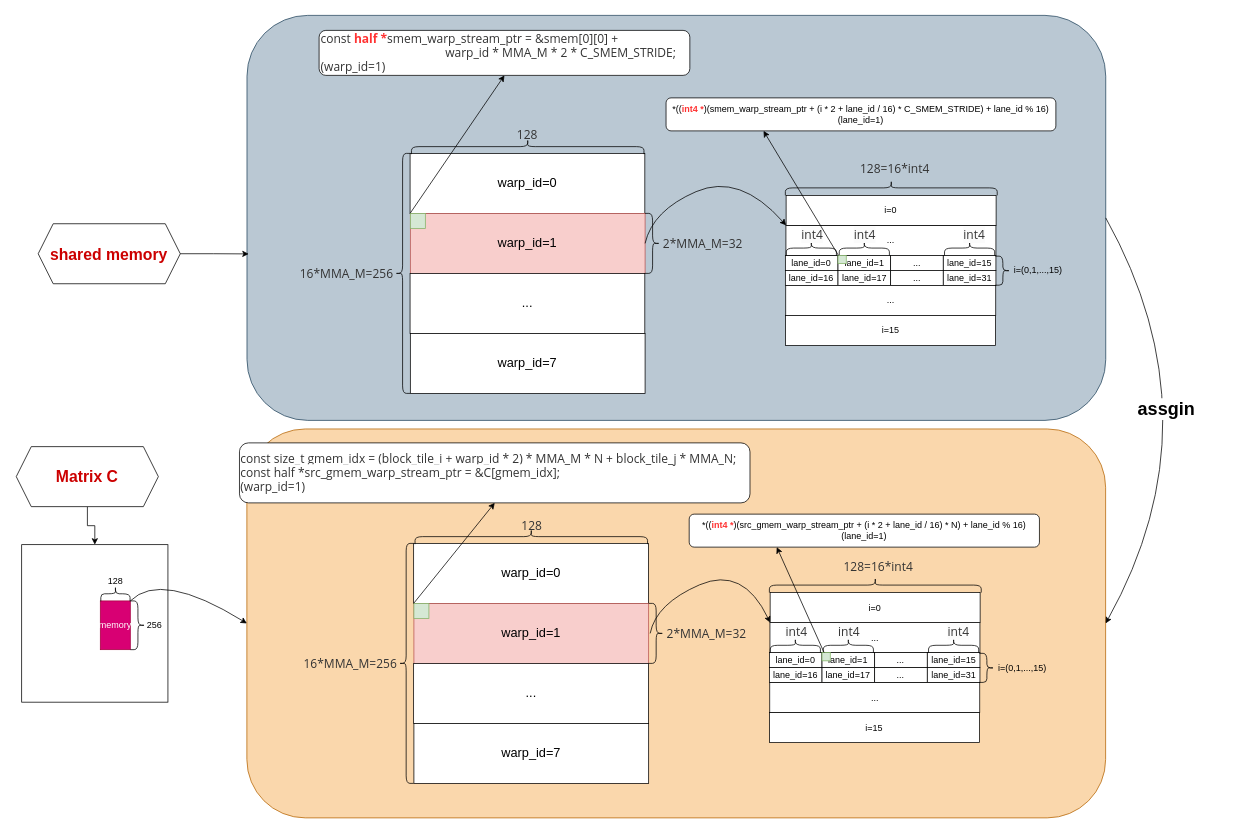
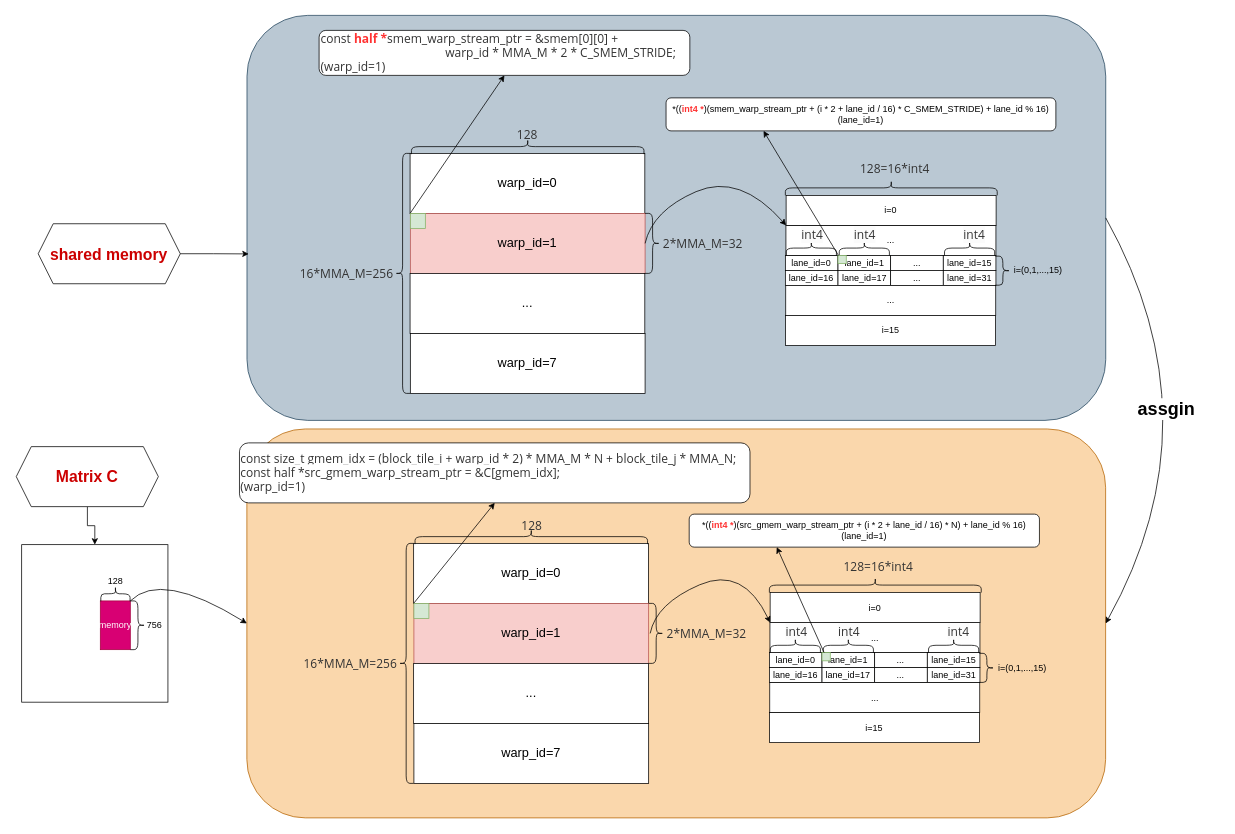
node "256": label "256" -> "756"
